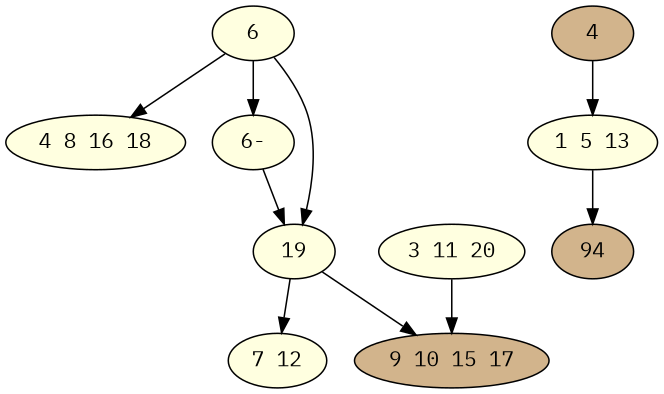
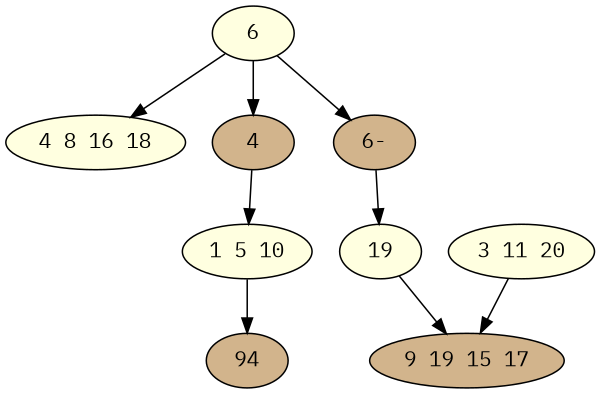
edge "6" -> "19": now "6" -> "4"
node "6-": fillcolor lightyellow -> tan
node "1 5 13": label "1 5 13" -> "1 5 10"
node "7 12": removed
node "9 10 15 17": label "9 10 15 17" -> "9 19 15 17"
